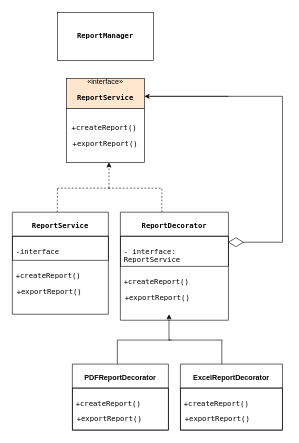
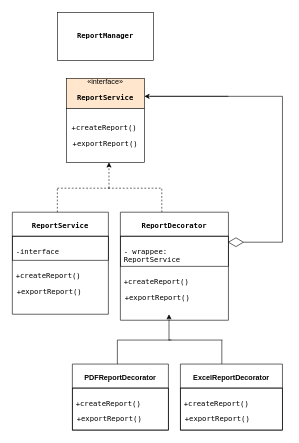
node "- interface: ReportService": label "- interface: ReportService" -> "- wrappee: ReportService"
